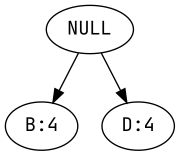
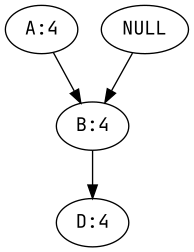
node "A:4": added
edge "NULL" -> "D:4": now "B:4" -> "D:4"
